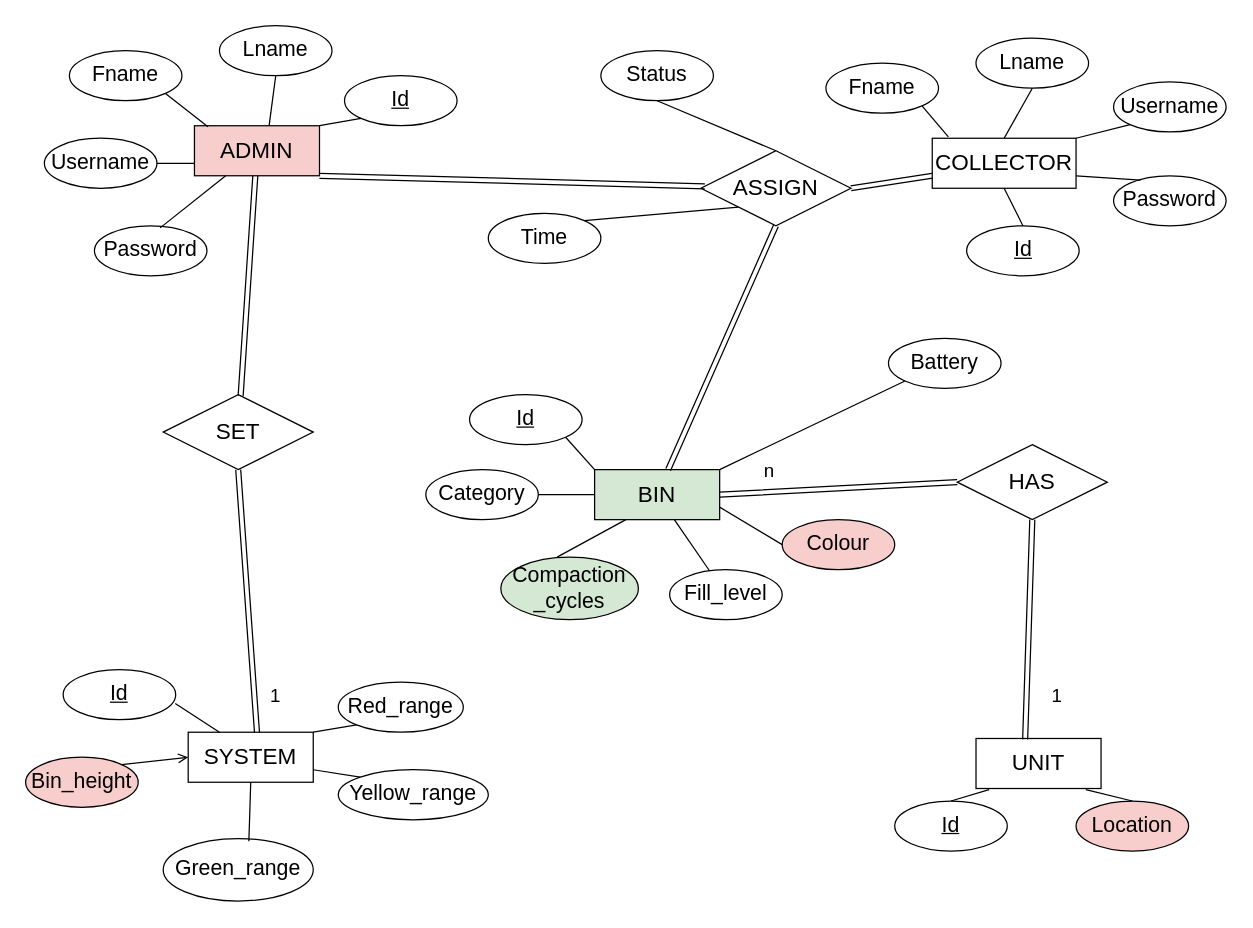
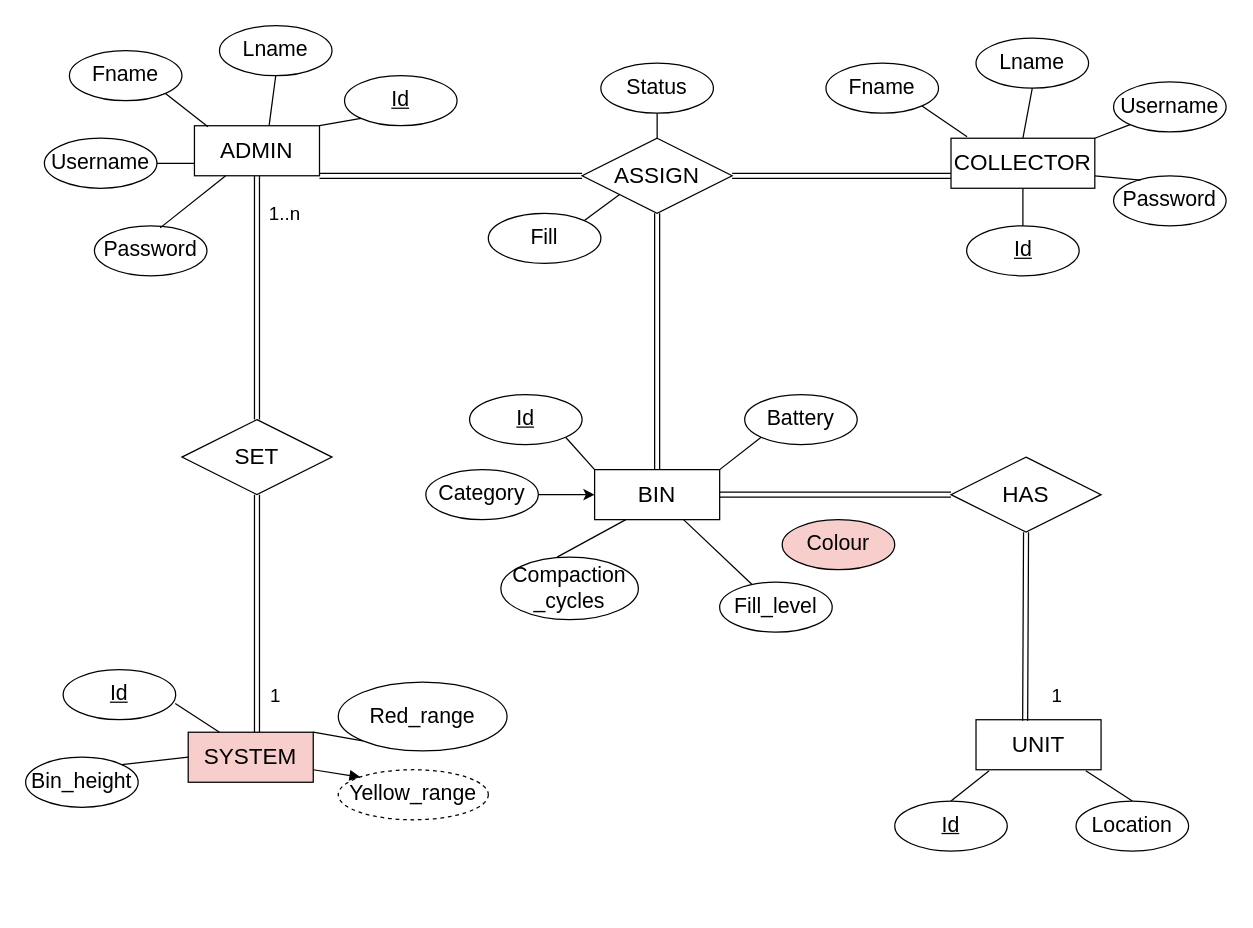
node "Status": moved (657, 76) -> (657, 88)
node "ADMIN": fillcolor #f8cecc -> #ffffff
node "COLLECTOR": moved (1004, 163) -> (1023, 163)
node "ASSIGN": moved (776, 188) -> (657, 176)
node "1..n": added
node "Time": label "Time" -> "Fill"
node "Battery": moved (944, 363) -> (801, 419)
node "SET": moved (238, 432) -> (257, 457)
node "n": removed
node "HAS": moved (1032, 482) -> (1026, 494)
edge "Category" -- "BIN": arrowhead none -> classic
node "BIN": fillcolor #d5e8d4 -> #ffffff
edge "BIN" -- "Colour": removed
node "Compaction _cycles": fillcolor #d5e8d4 -> #ffffff
node "Fill_level": moved (726, 594) -> (776, 607)
node "Red_range": size 125x50 -> 169x69
node "SYSTEM": fillcolor #ffffff -> #f8cecc
edge "Bin_height" -> "SYSTEM": arrowhead open -> none
node "UNIT": moved (1038, 763) -> (1038, 744)
edge "SYSTEM" -- "Yellow_range": arrowhead none -> block
node "Bin_height": fillcolor #f8cecc -> #ffffff
node "Yellow_range": style solid -> dashed
edge "SYSTEM" -- "Green_range": removed
node "Location": fillcolor #f8cecc -> #ffffff
node "Green_range": removed
